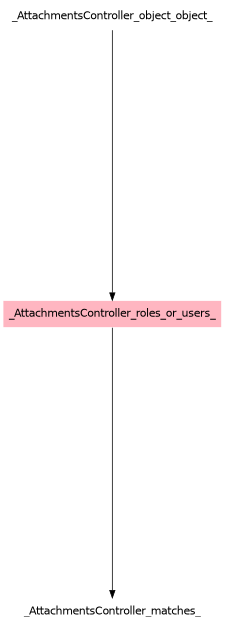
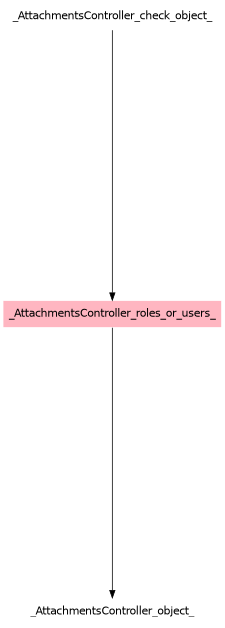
node "_AttachmentsController_object_object_": label "_AttachmentsController_object_object_" -> "_AttachmentsController_check_object_"
node "_AttachmentsController_matches_": label "_AttachmentsController_matches_" -> "_AttachmentsController_object_"
